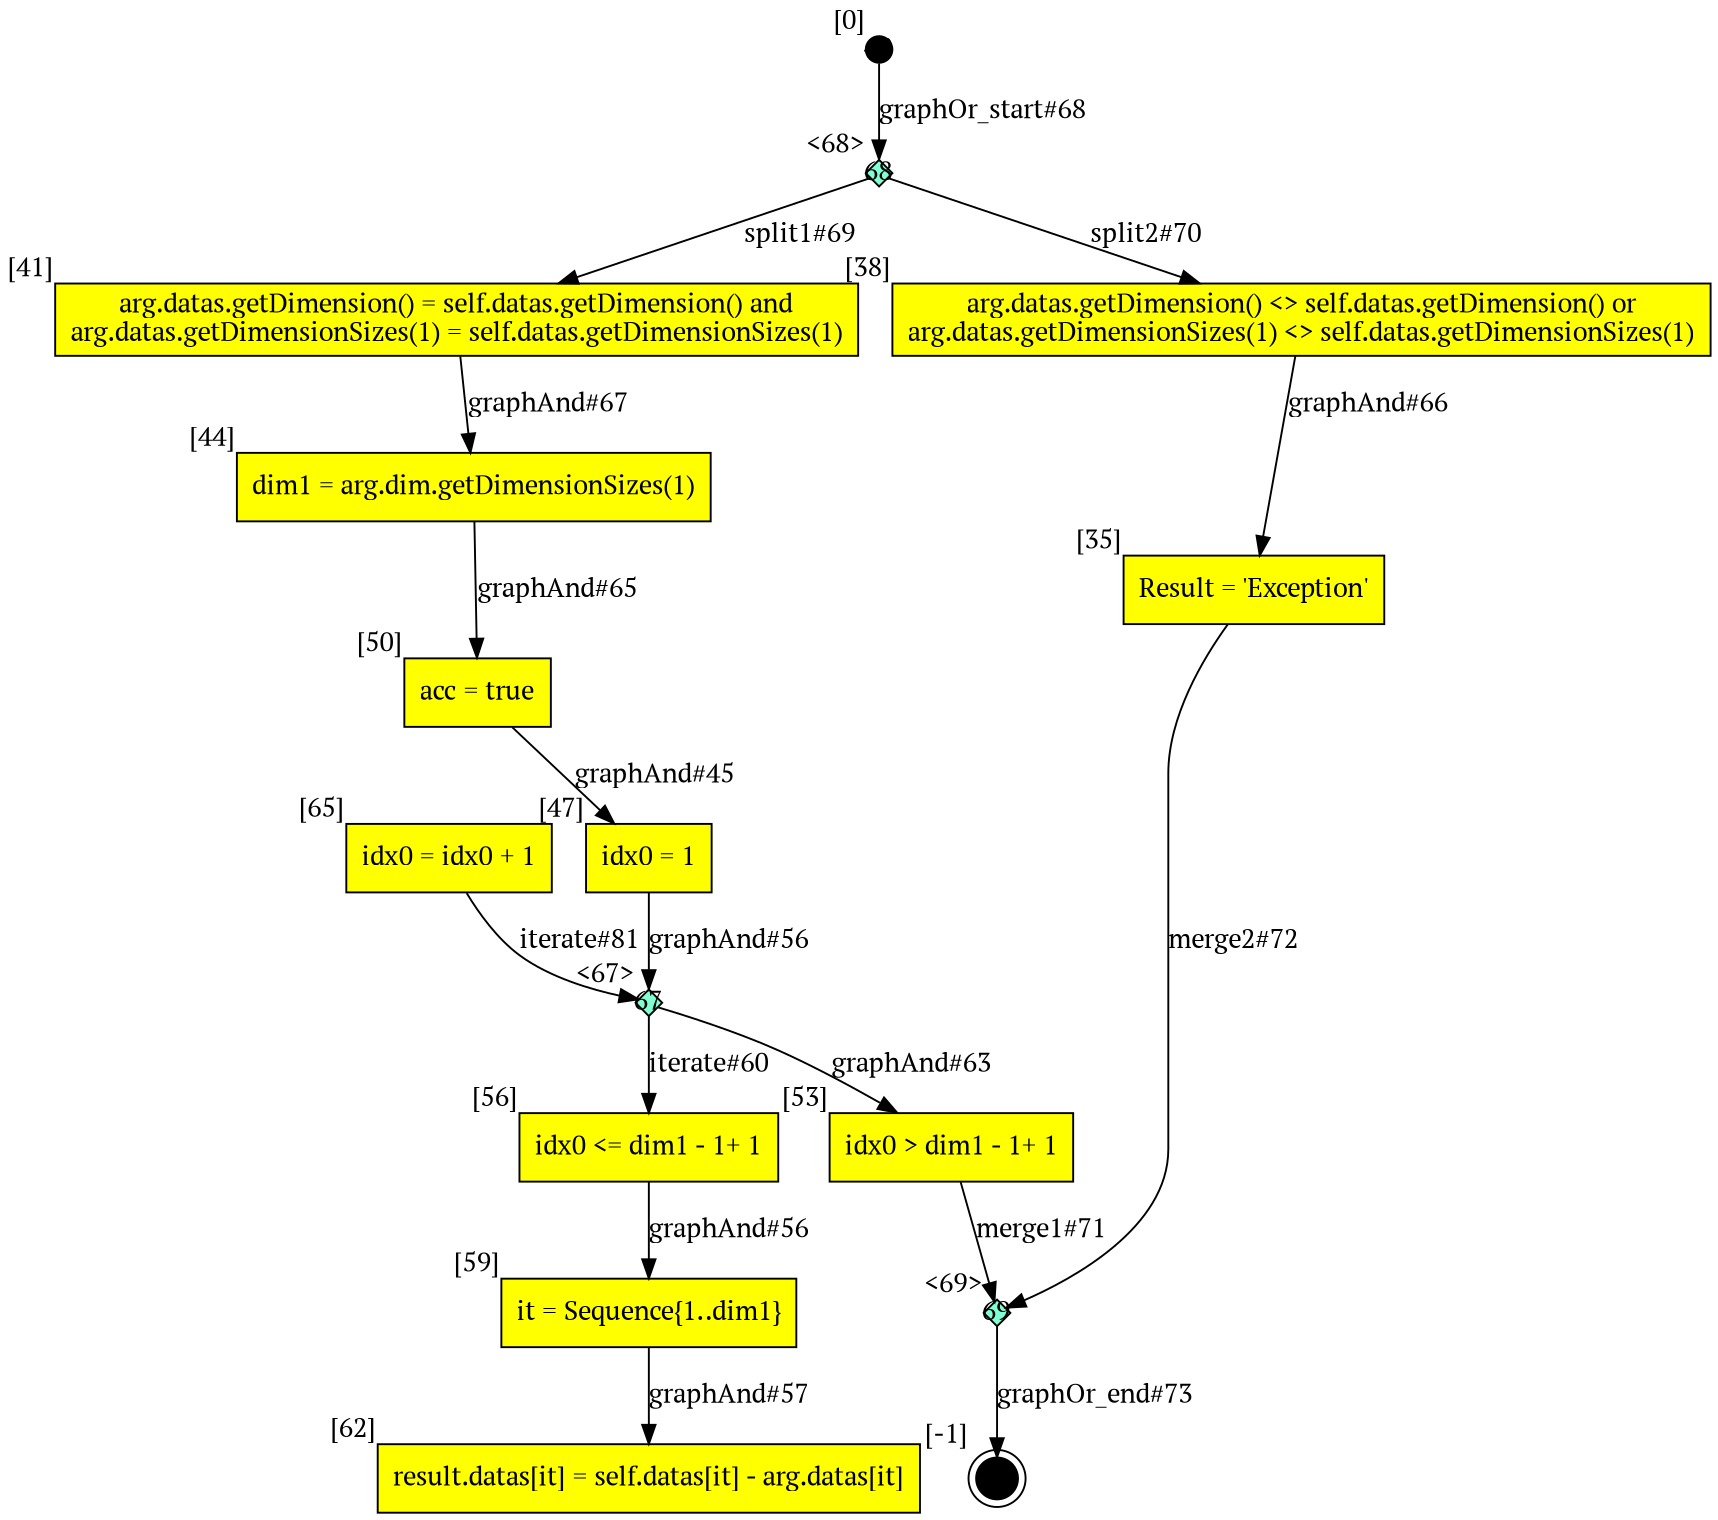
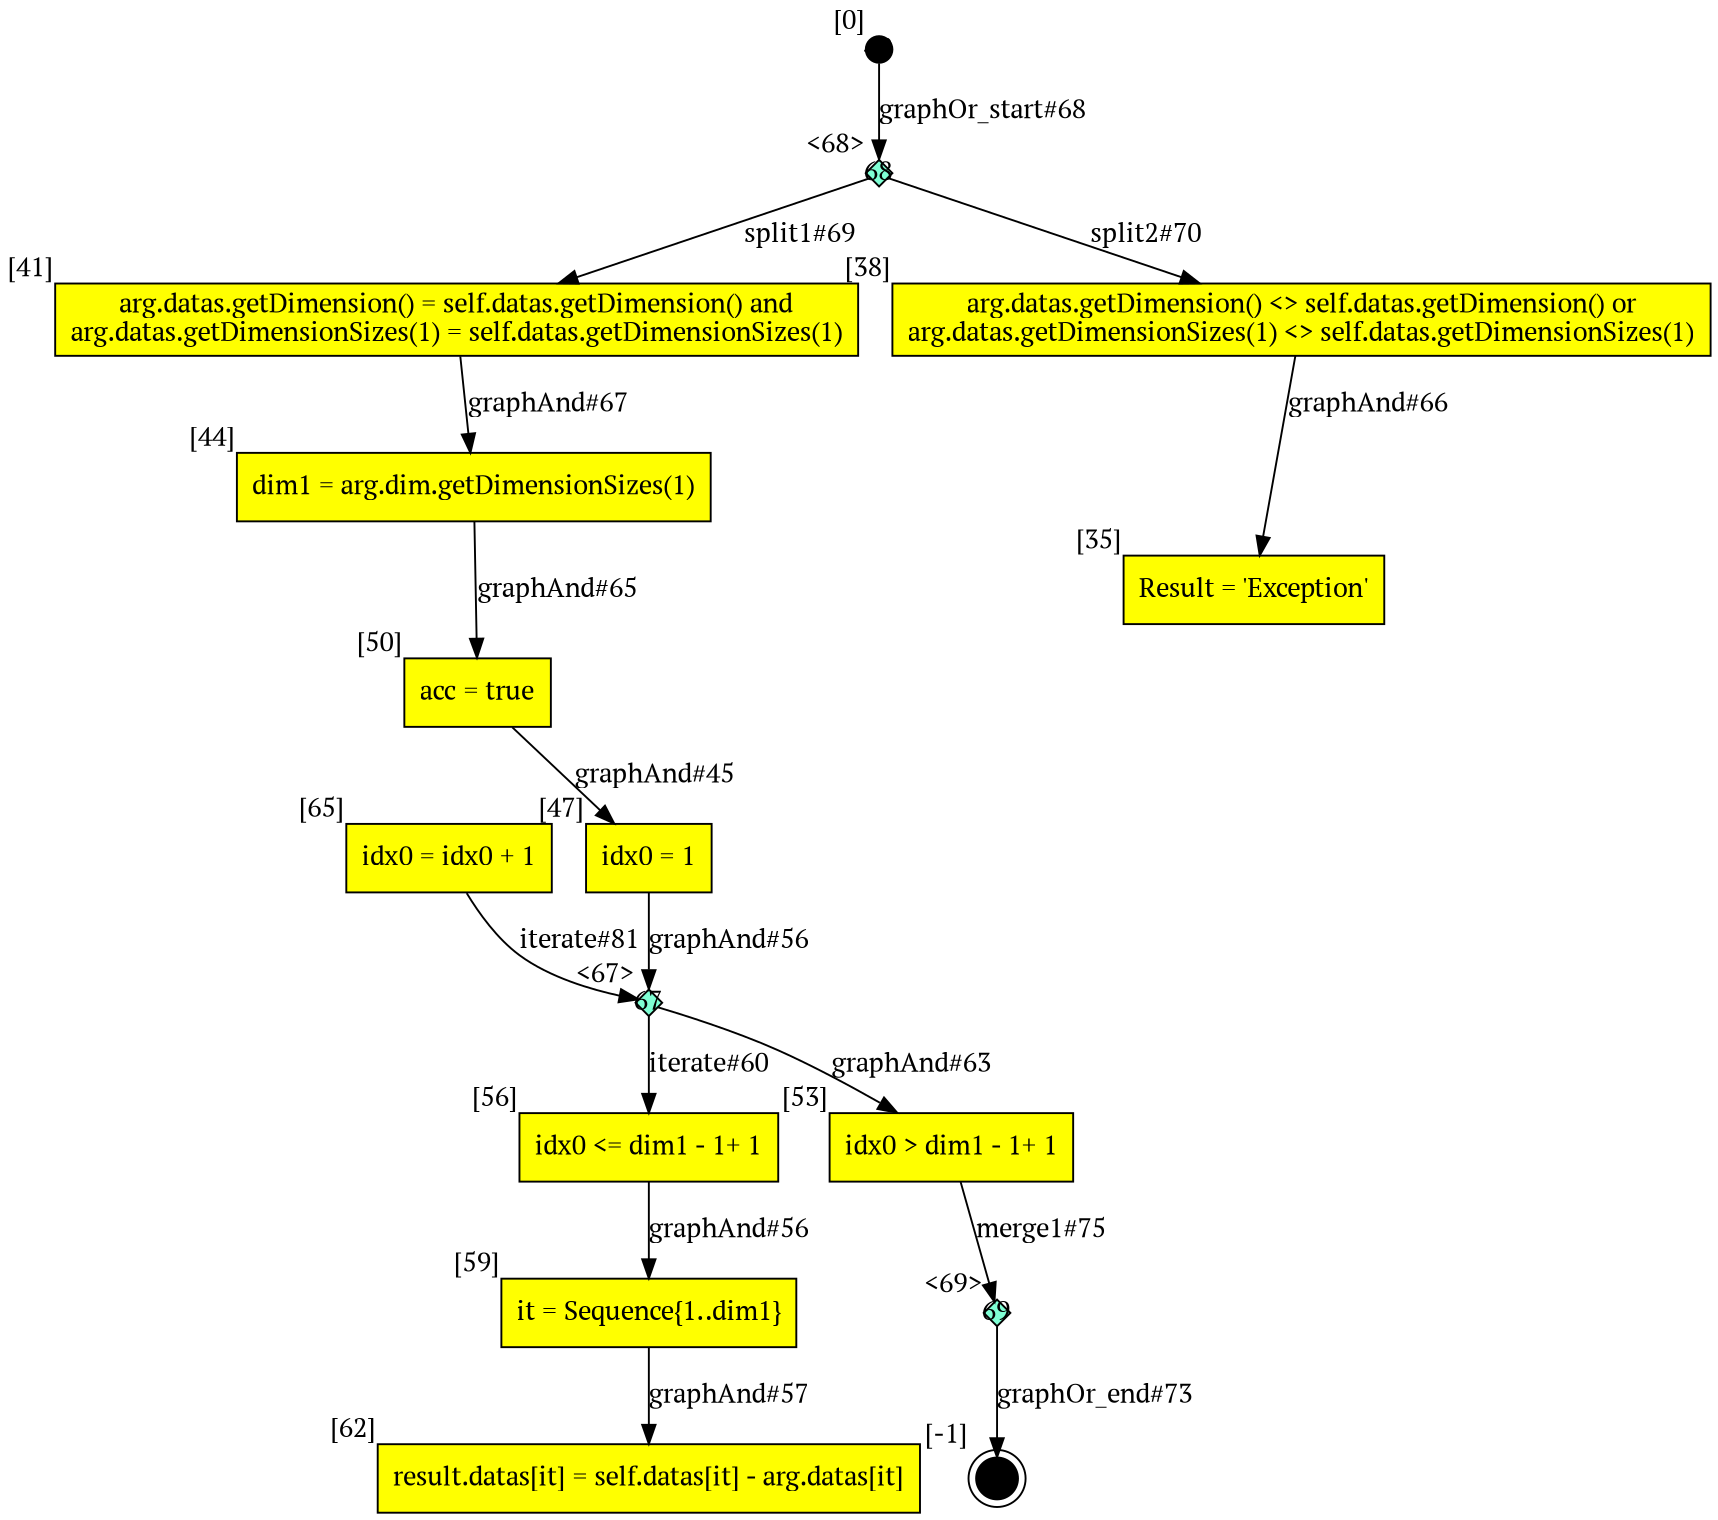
edge "Result = 'Exception' [35]" -> "69 <69>": removed, label "merge2#72"
edge "idx0 > dim1 - 1+ 1 [53]" -> "69 <69>": label "merge1#71" -> "merge1#75"
